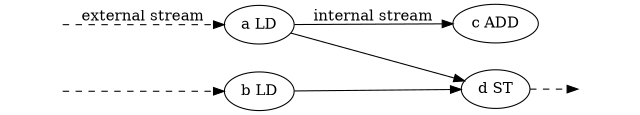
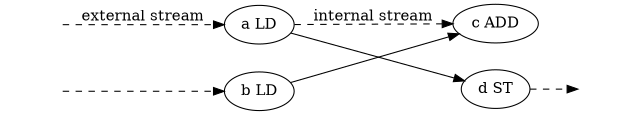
edge "a LD" -> "c ADD": style solid -> dashed
edge "b LD" -> "d ST": now "b LD" -> "c ADD"
